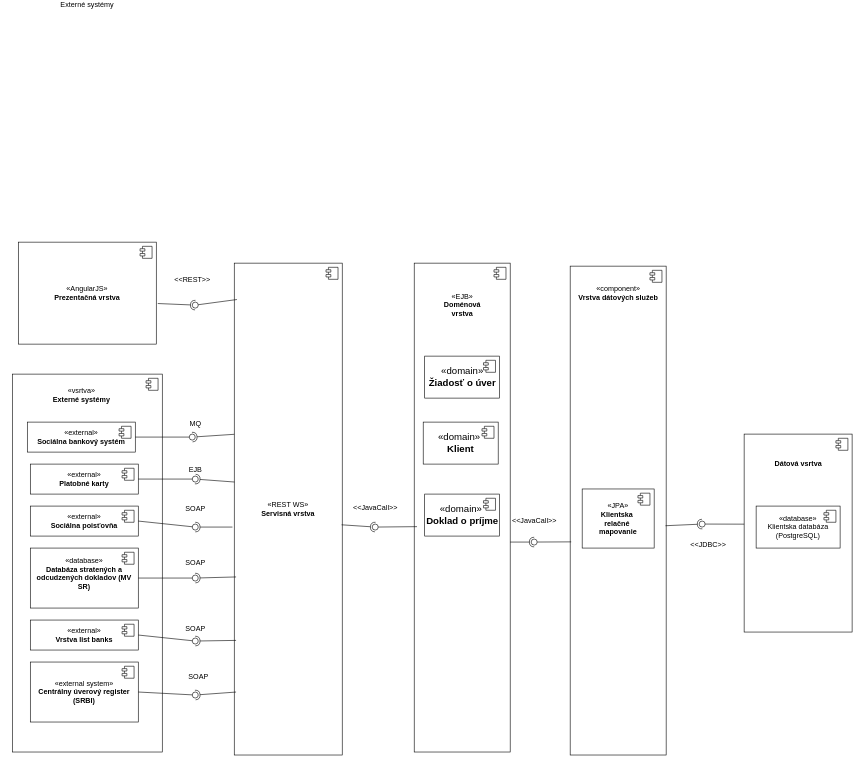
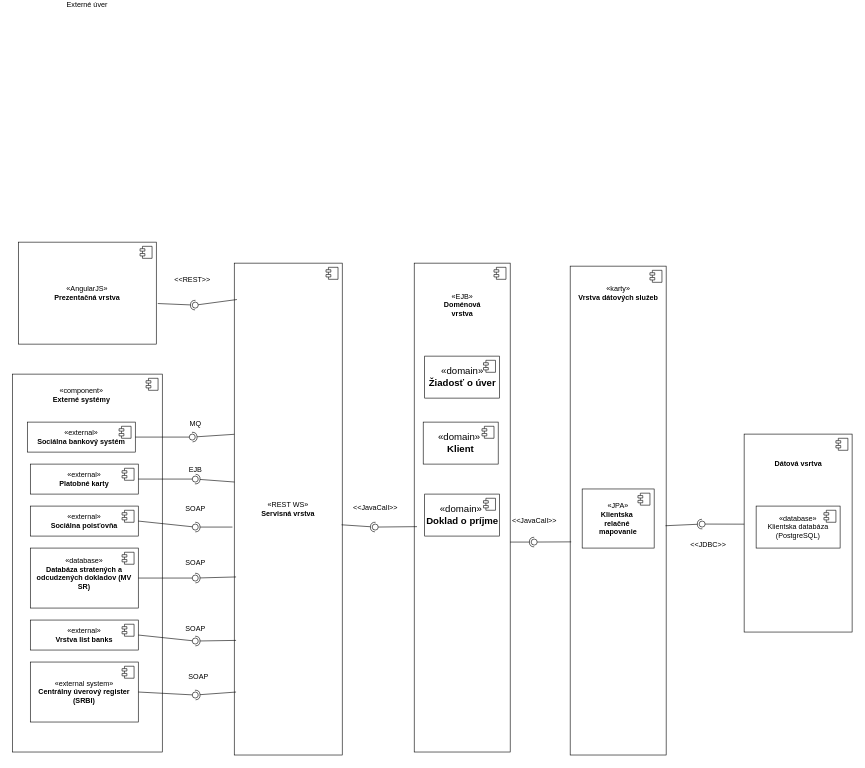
node "Externé systémy": label "Externé systémy" -> "Externé úver"
node "«component» Vrstva dátových služeb": label "«component» Vrstva dátových služeb" -> "«karty» Vrstva dátových služeb"
node "«vsrtva» Externé systémy": label "«vsrtva» Externé systémy" -> "«component» Externé systémy"
